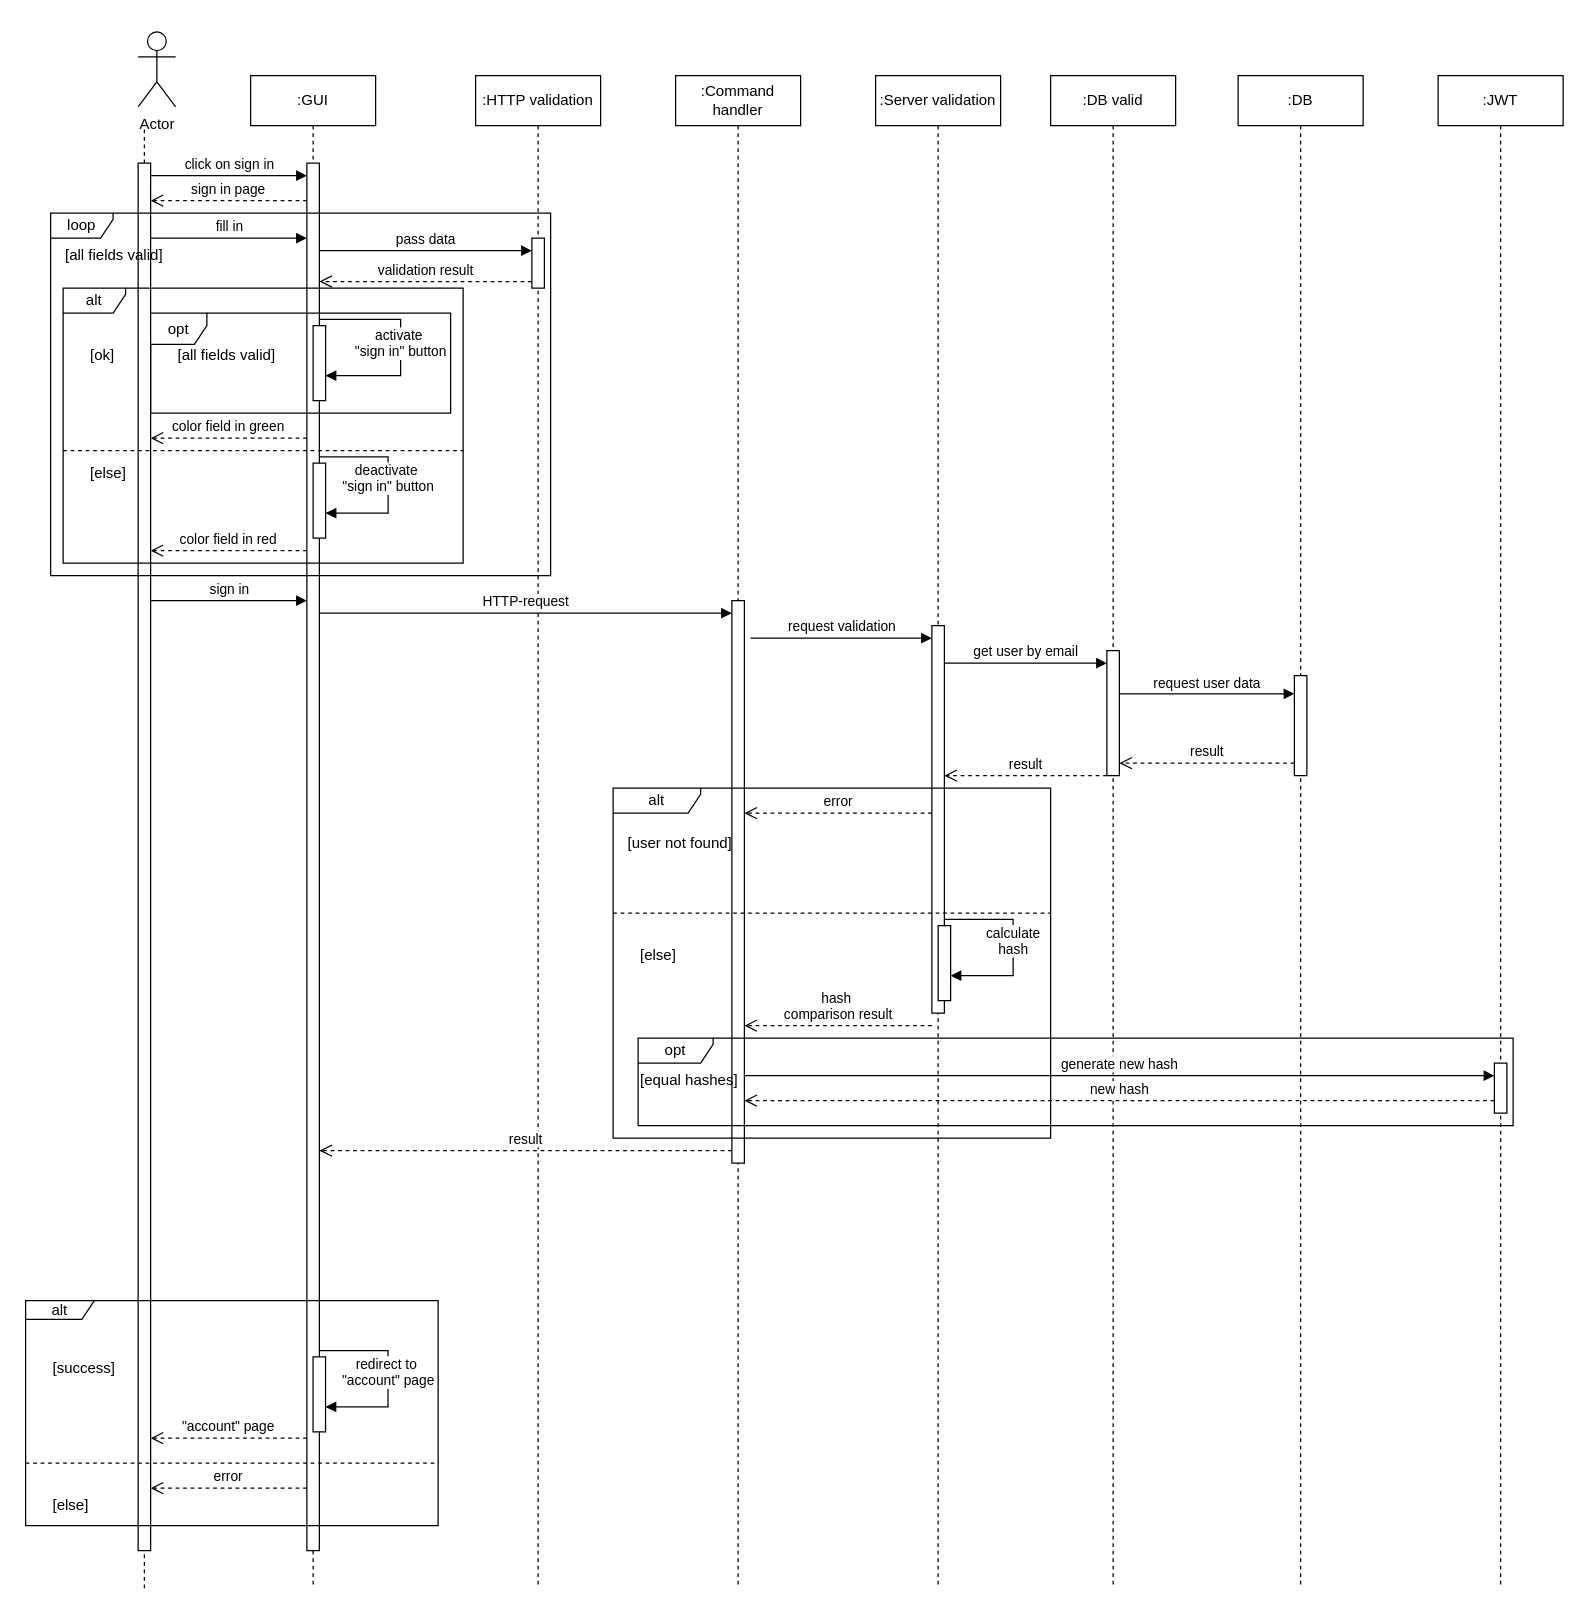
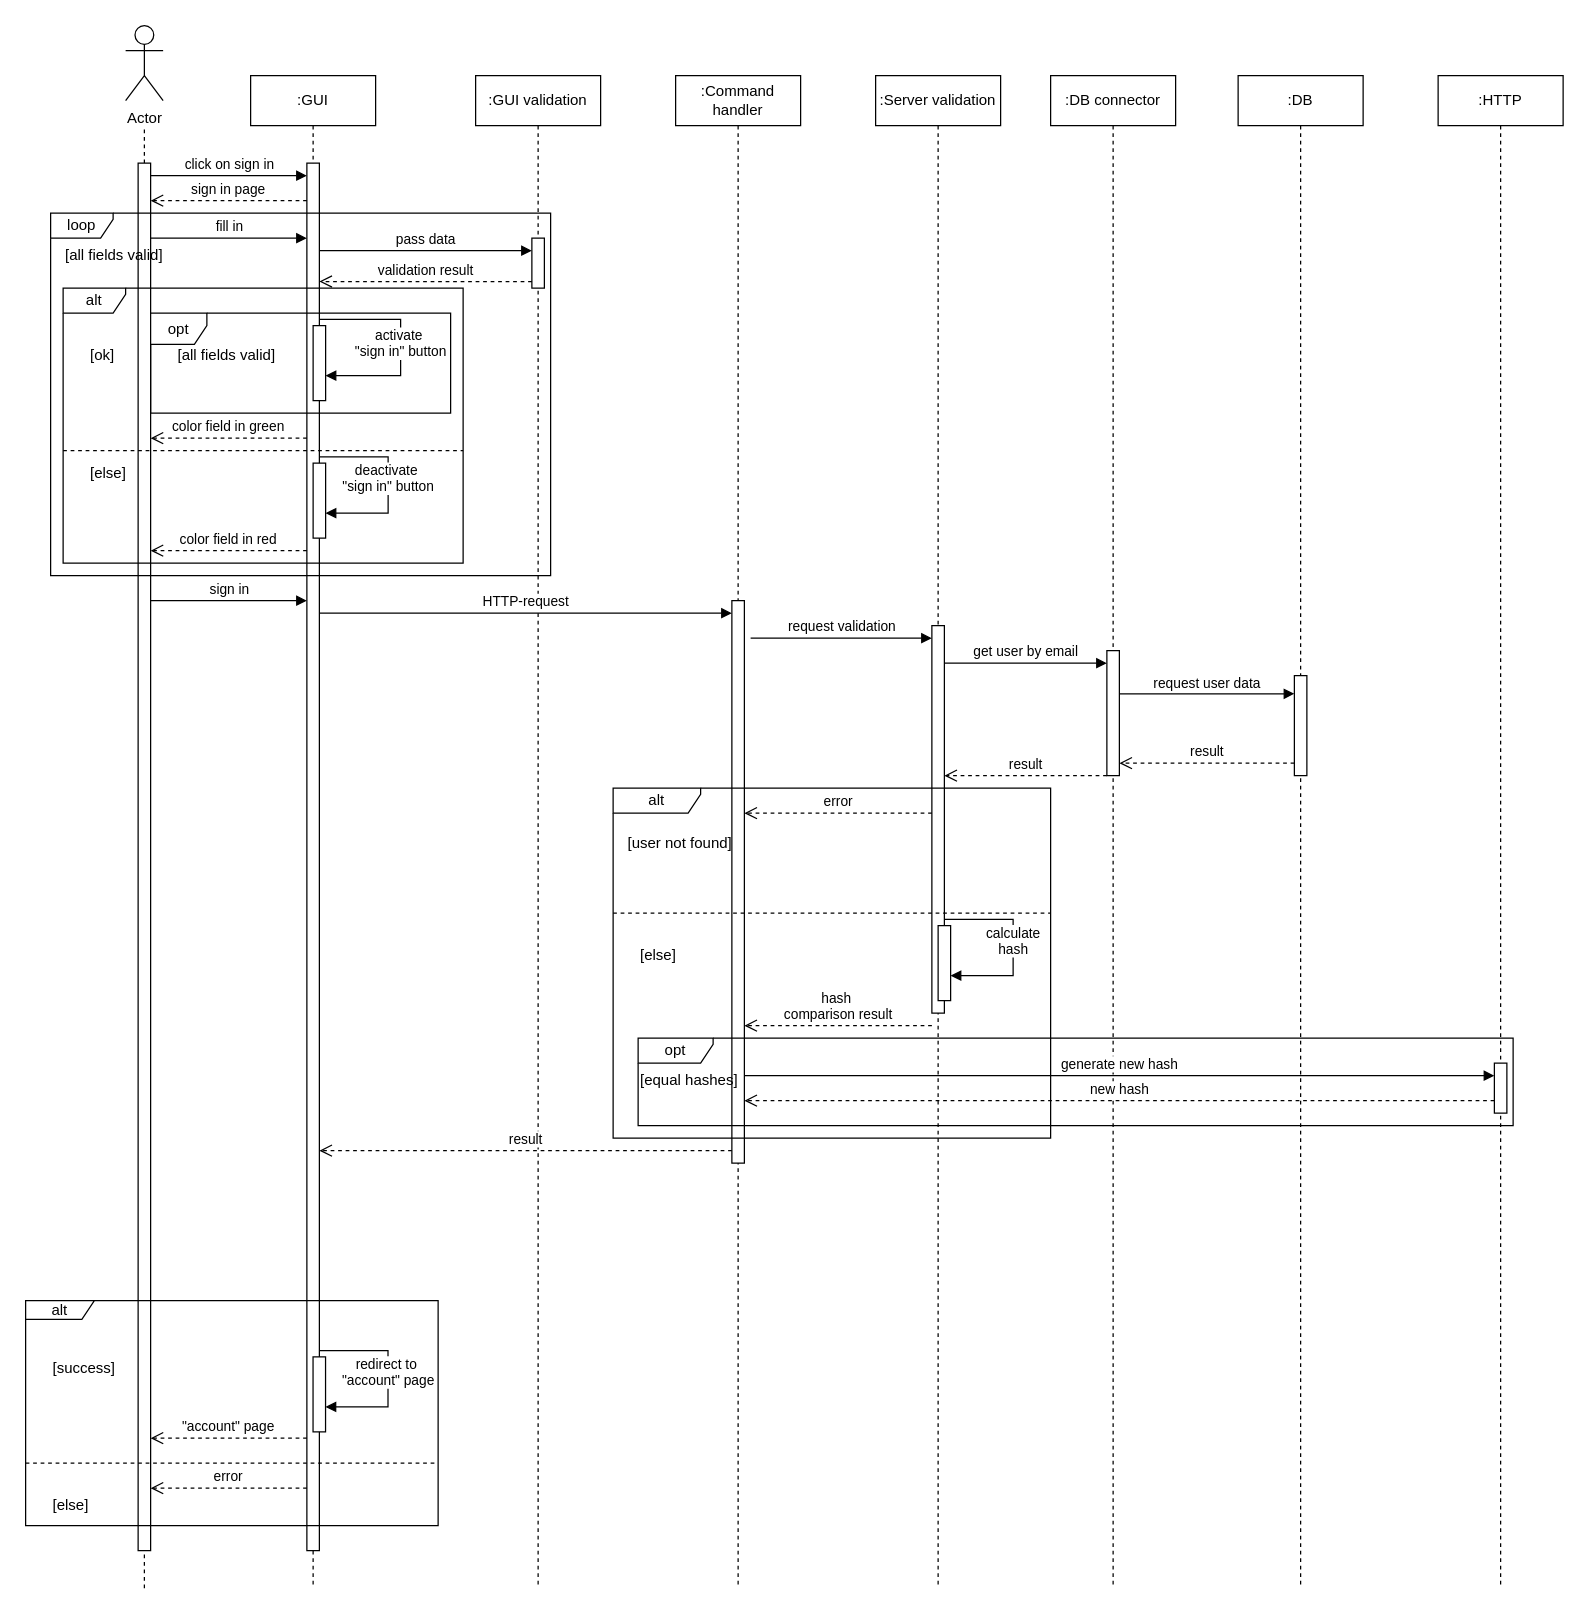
node "Actor": moved (157, 69) -> (144, 63)
node ":HTTP validation": label ":HTTP validation" -> ":GUI validation"
node ":DB valid": label ":DB valid" -> ":DB connector"
node ":JWT": label ":JWT" -> ":HTTP"
